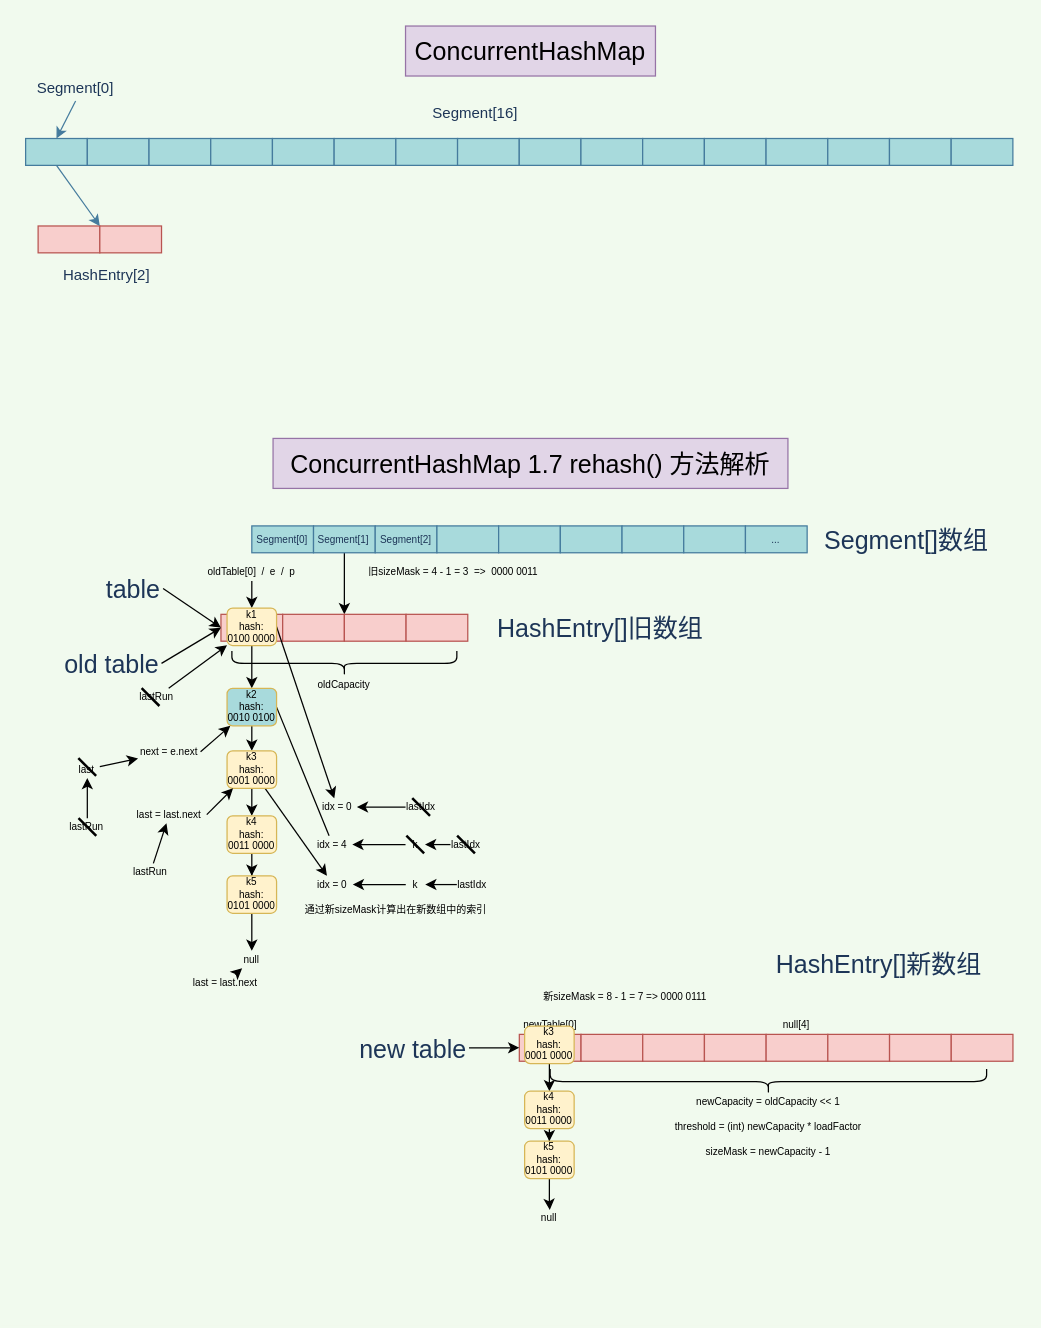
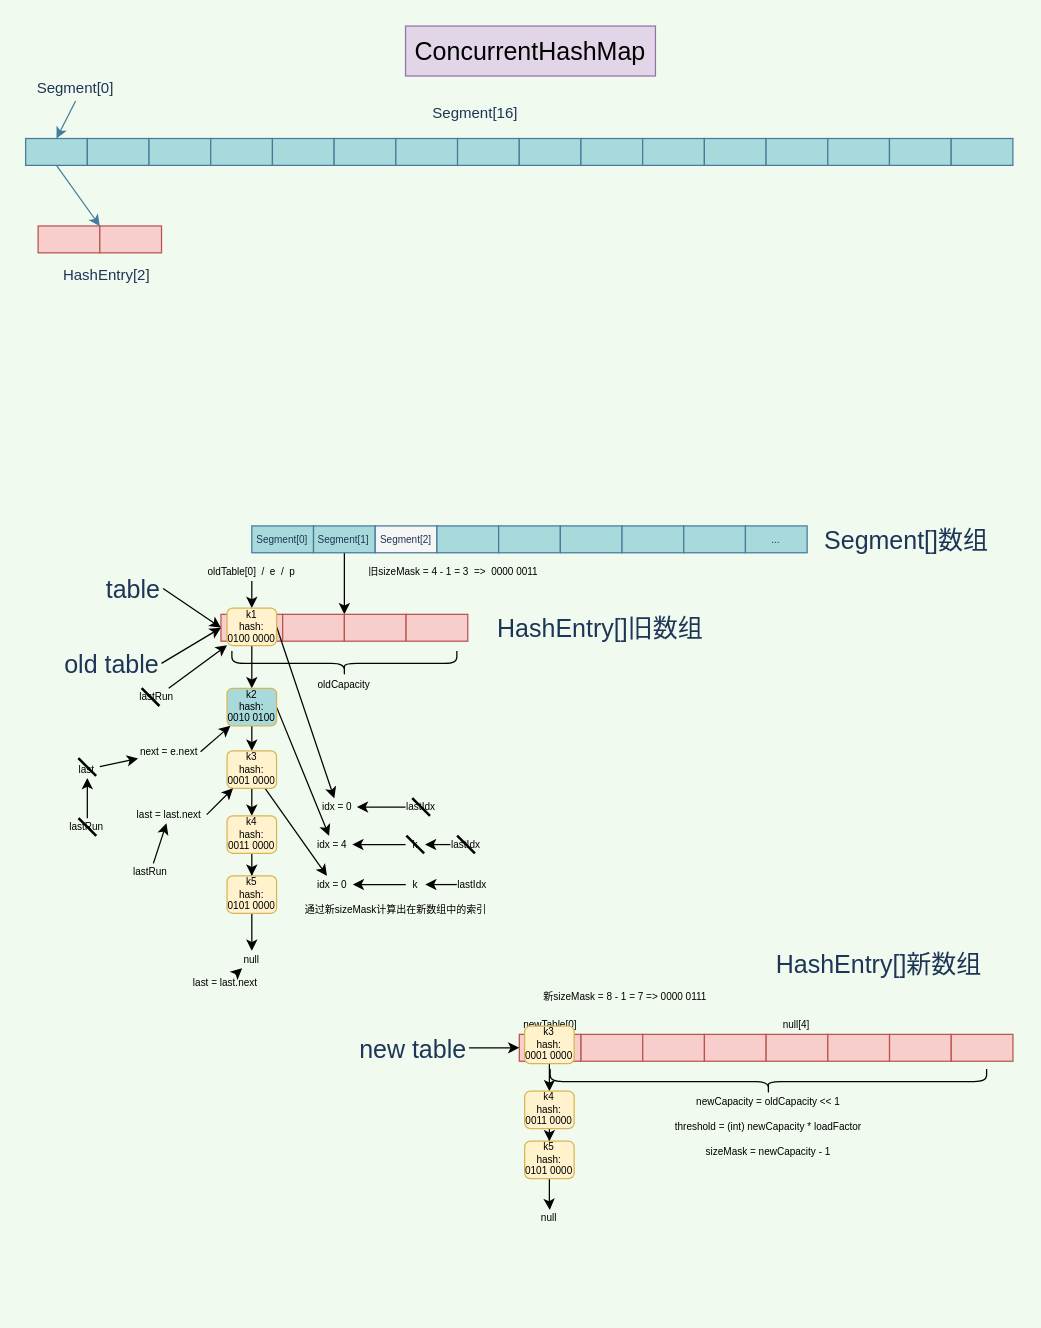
node "ConcurrentHashMap 1.7 rehash() 方法解析": removed
node "Segment[2]": fillcolor #a8dadc -> #f5f5f5
edge "k2 hash: 0010 0100" -- "idx = 4": arrowhead none -> classic
